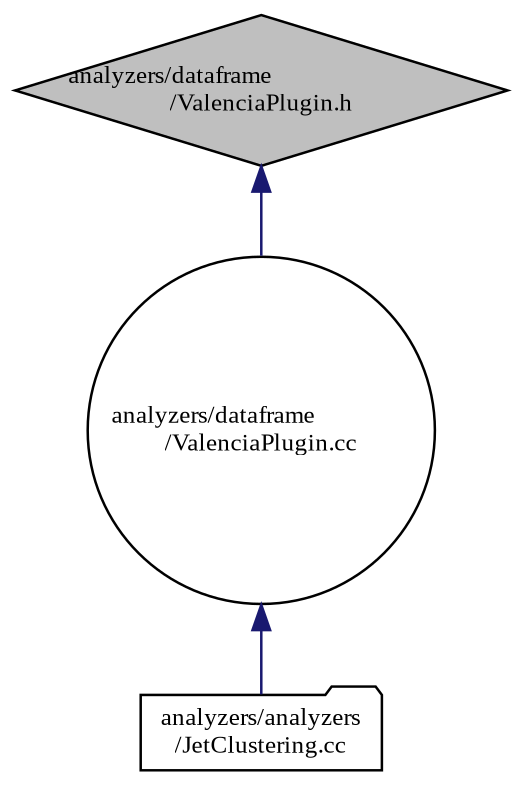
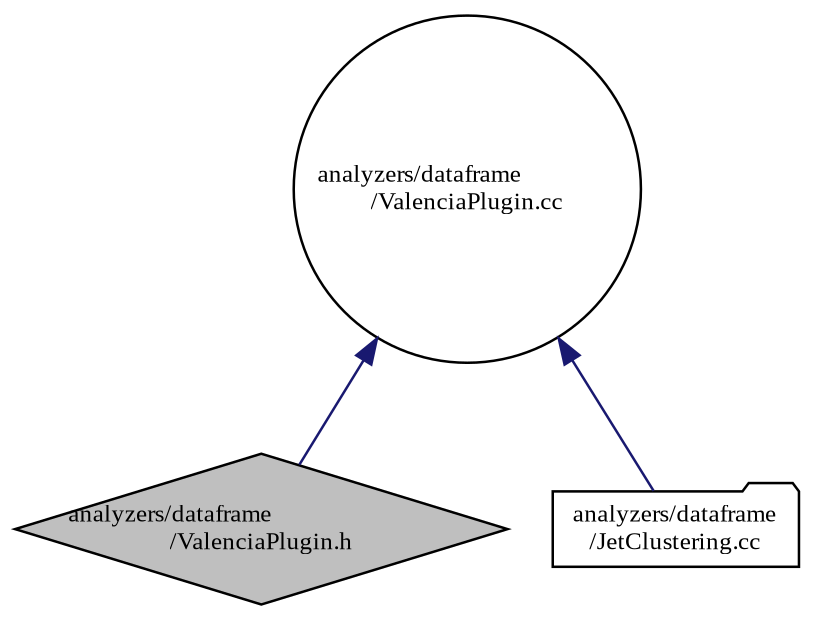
edge "analyzers/dataframe /ValenciaPlugin.cc" -> "analyzers/dataframe /ValenciaPlugin.h": reversed
node "analyzers/analyzers /JetClustering.cc": label "analyzers/analyzers /JetClustering.cc" -> "analyzers/dataframe /JetClustering.cc"
